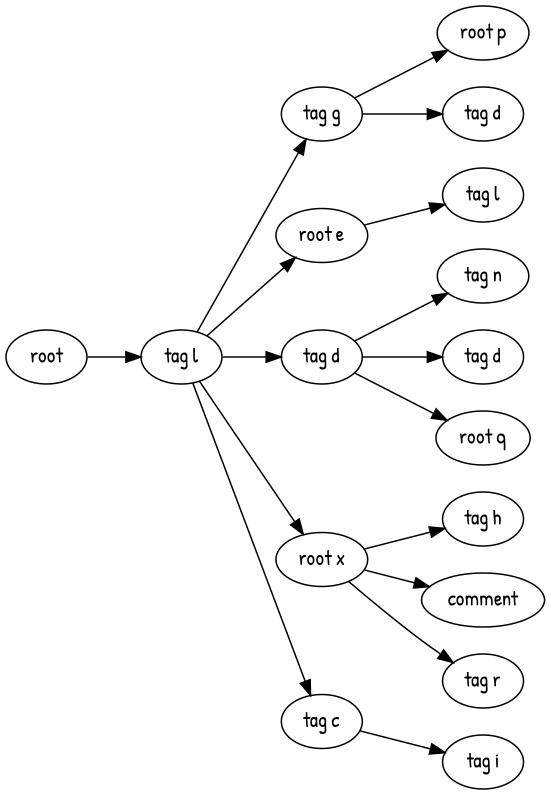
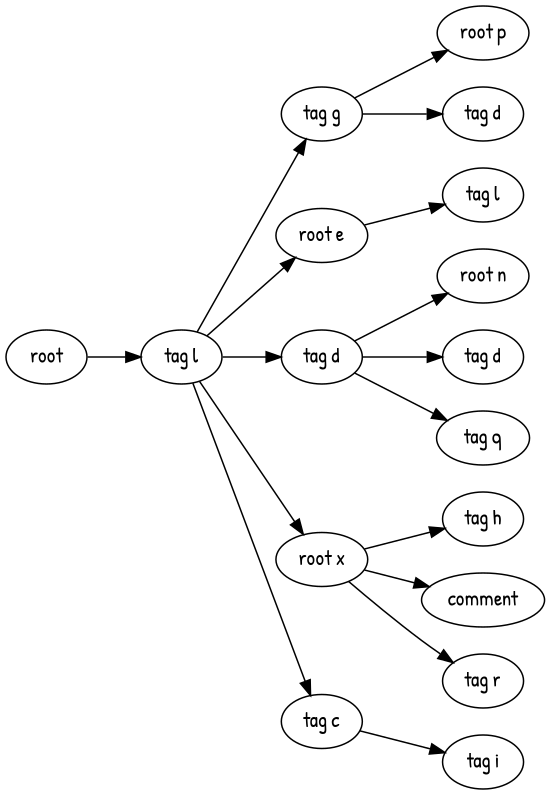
node "tag n": label "tag n" -> "root n"
node "root q": label "root q" -> "tag q"
